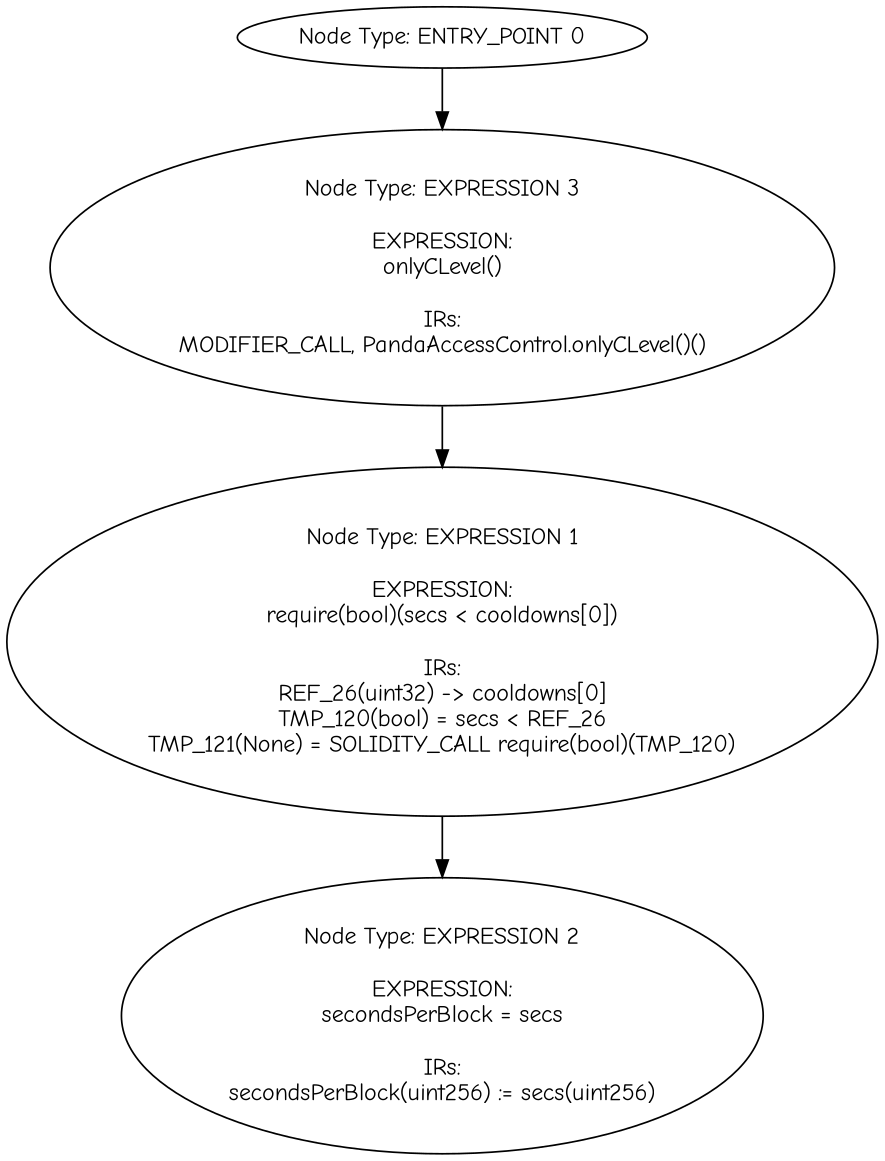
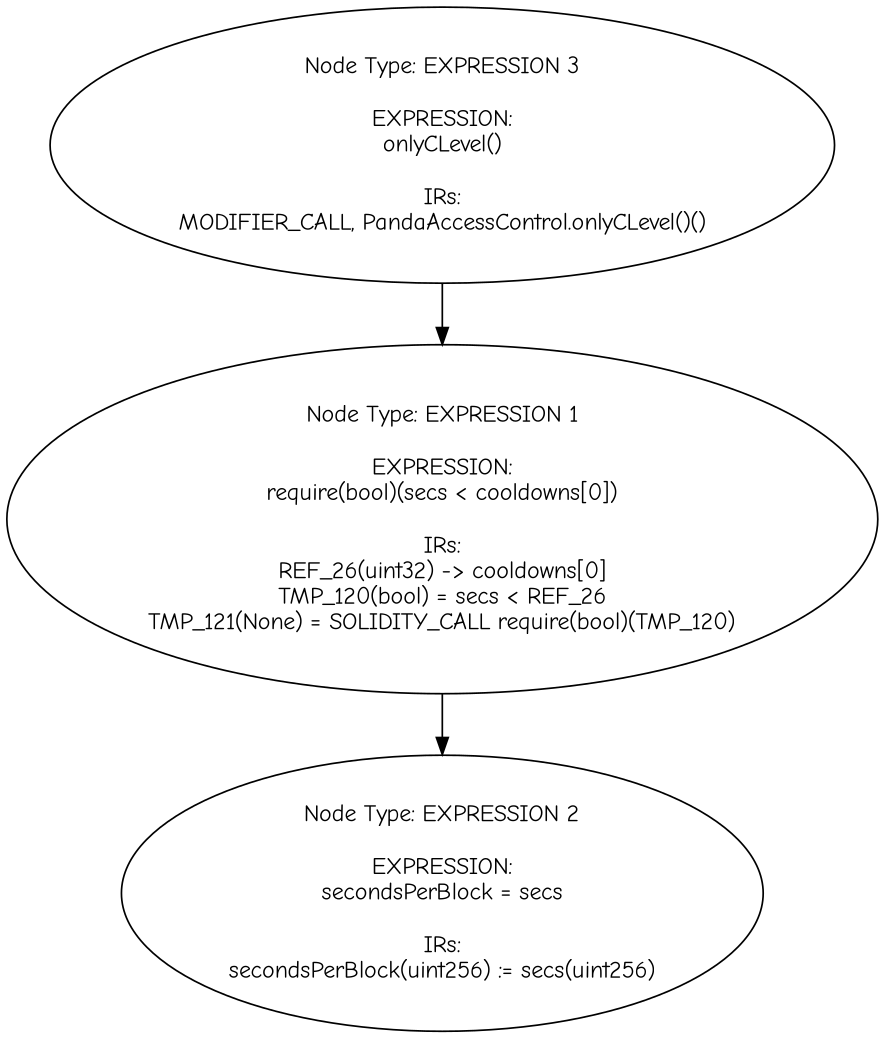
node "Node Type: ENTRY_POINT 0": removed
